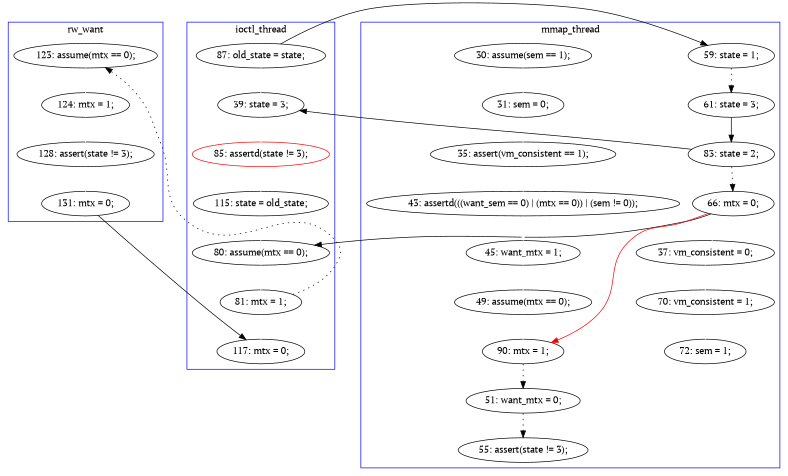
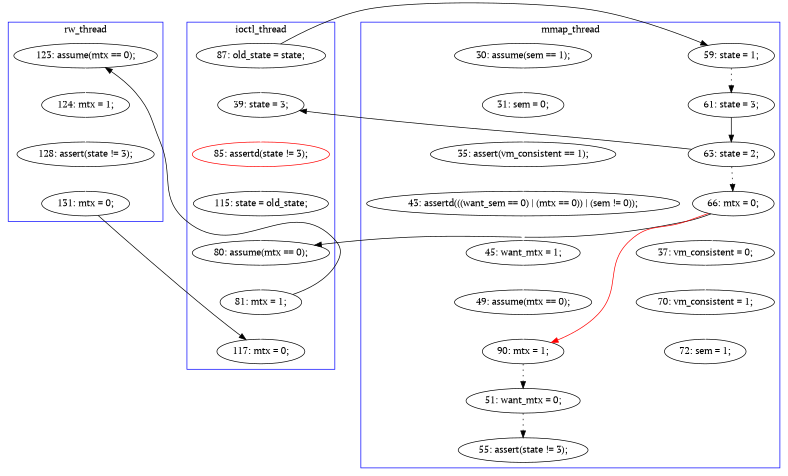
cluster "rw_want": label "rw_want" -> "rw_thread"
node "83: state = 2;": label "83: state = 2;" -> "63: state = 2;"
edge "81: mtx = 1;" -> "123: assume(mtx == 0);": style dotted -> solid
